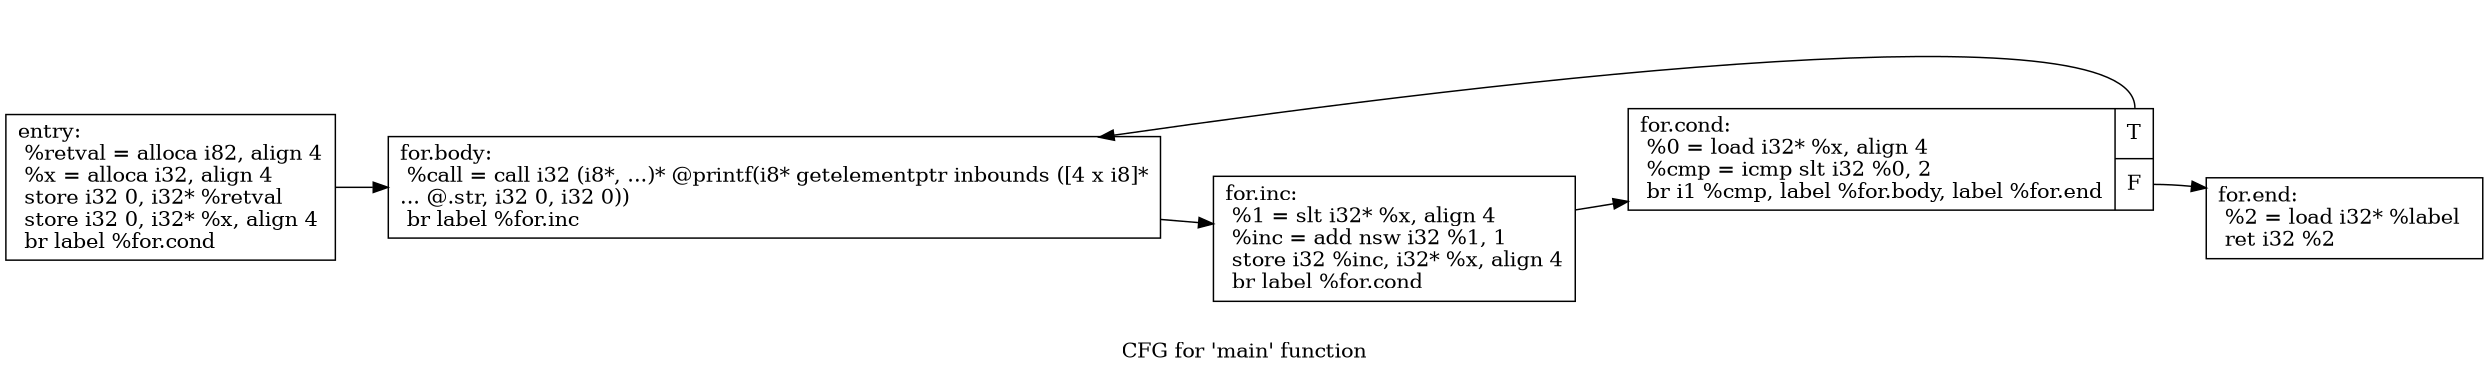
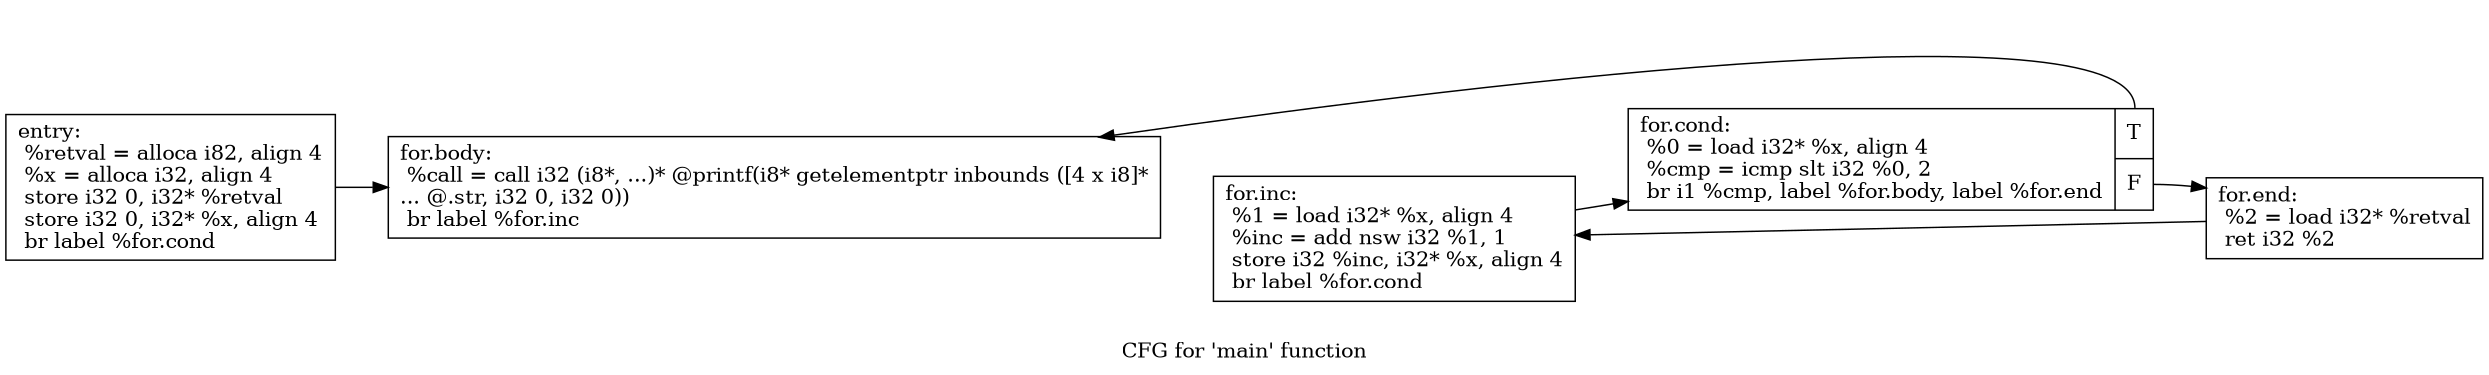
node "for.inc:": text "%1 = slt i32* %x, align 4" -> "%1 = load i32* %x, align 4"
node "for.end:": text "%2 = load i32* %label" -> "%2 = load i32* %retval"
edge "for.body:" -> "for.inc:": now "for.end:" -> "for.inc:"
